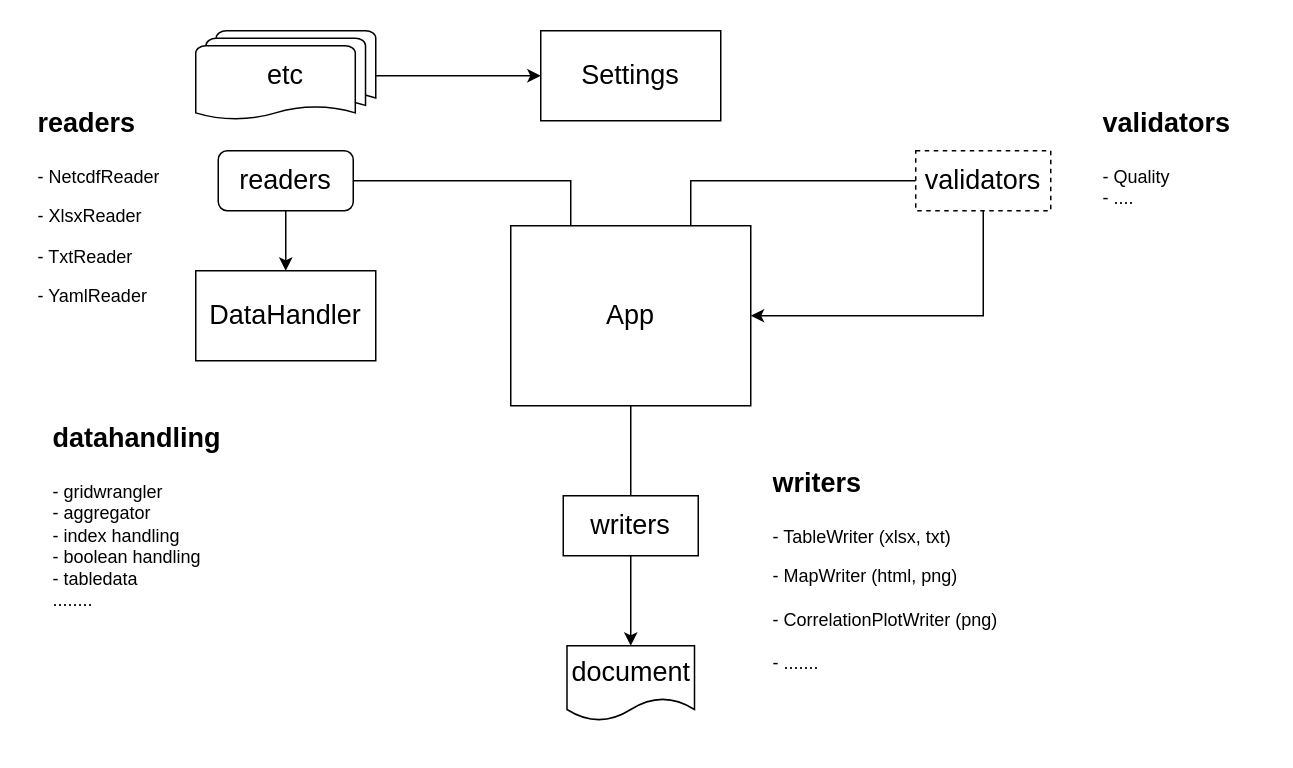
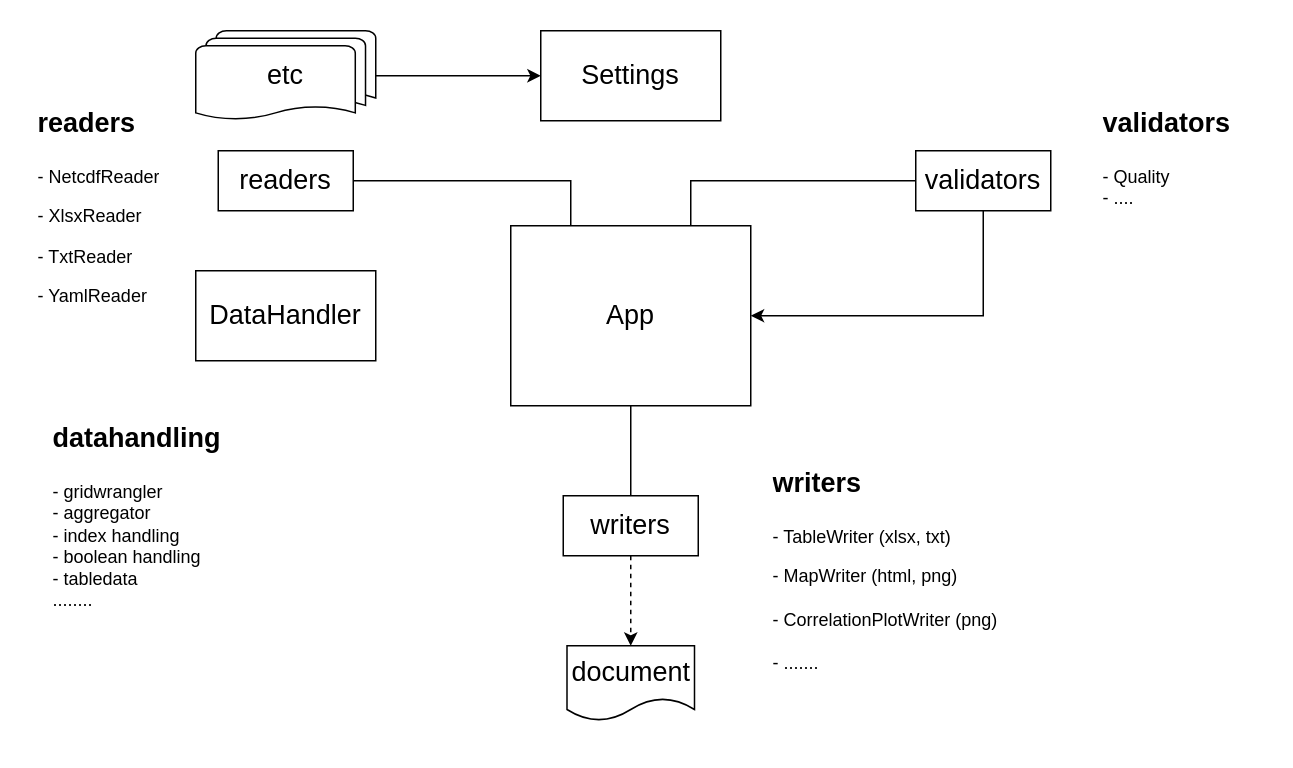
node "readers": shape rounded rectangle -> rectangle
node "validators": style dashed -> solid
edge "readers" -> "DataHandler": removed
edge "writers" -> "document": style solid -> dashed
